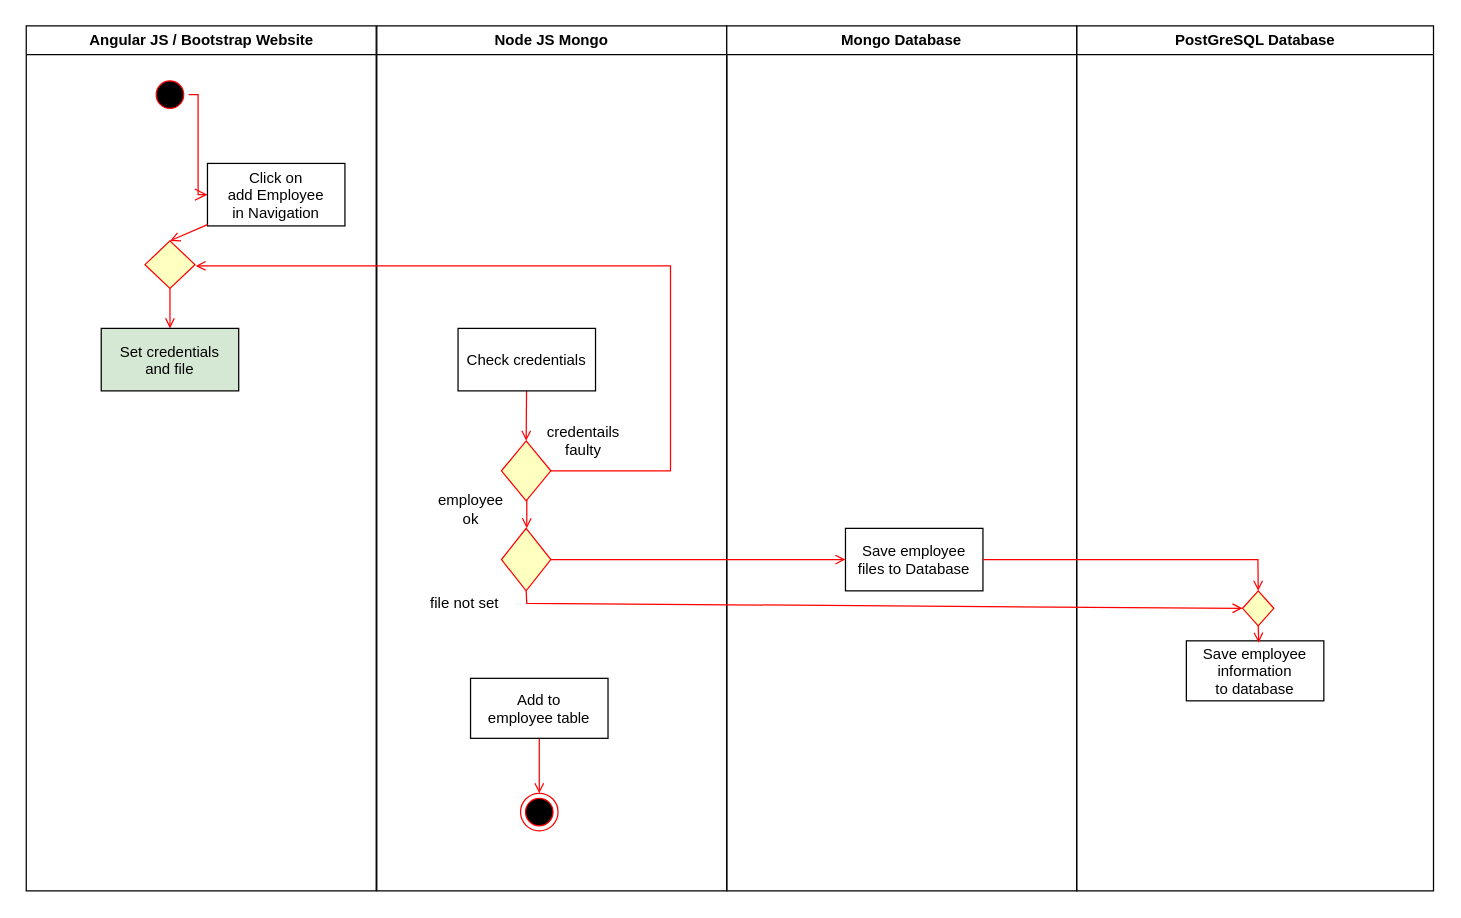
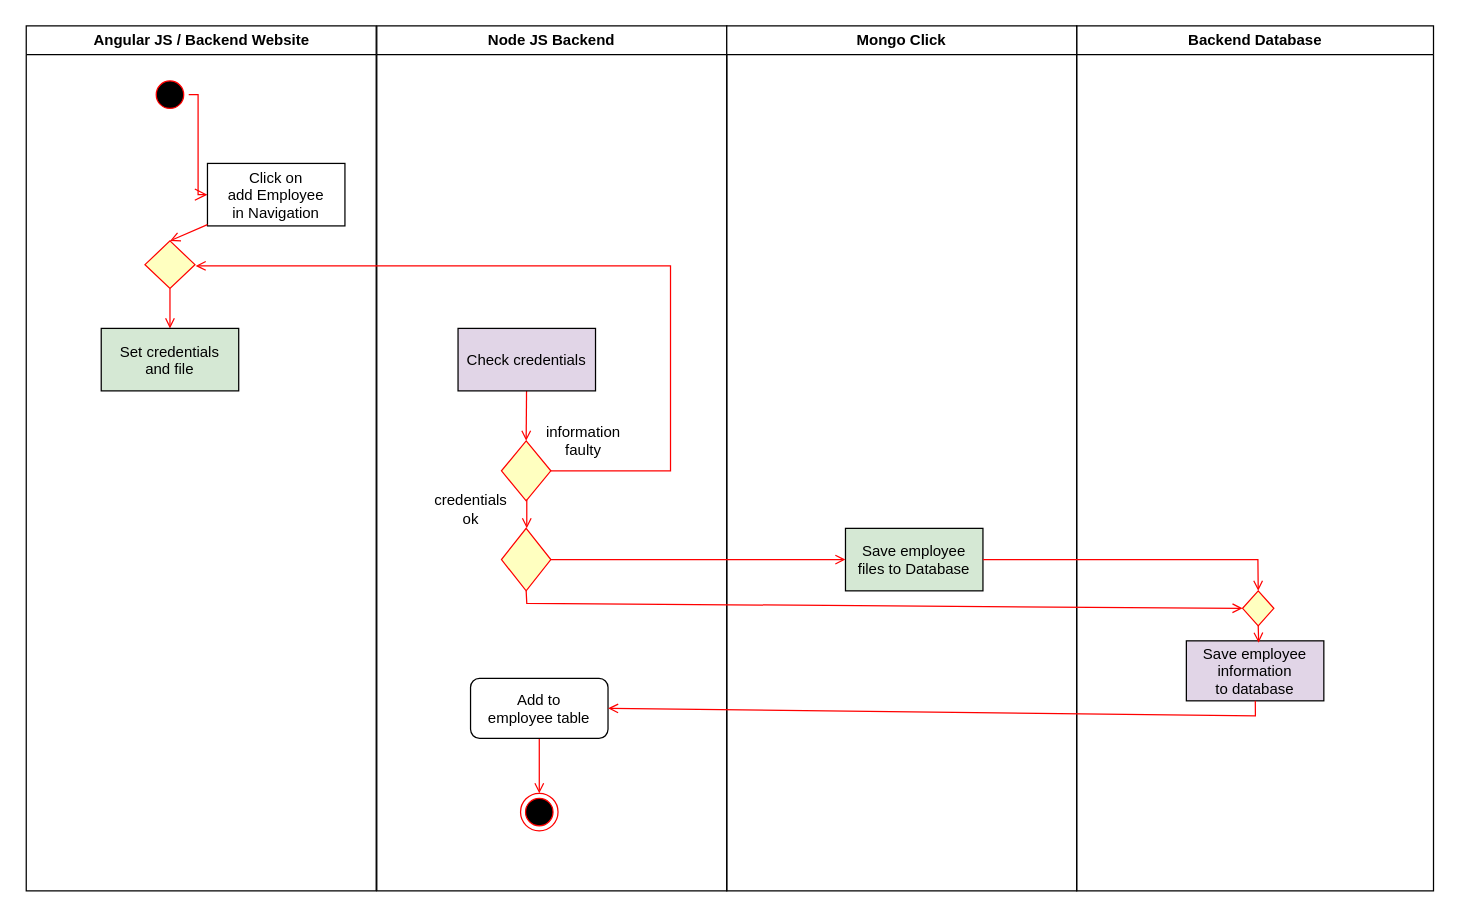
node "Angular JS / Bootstrap Website": label "Angular JS / Bootstrap Website" -> "Angular JS / Backend Website"
node "Node JS Mongo": label "Node JS Mongo" -> "Node JS Backend"
node "Mongo Database": label "Mongo Database" -> "Mongo Click"
node "PostGreSQL Database": label "PostGreSQL Database" -> "Backend Database"
node "Check credentials": fillcolor #ffffff -> #e1d5e7
node "credentails faulty": label "credentails faulty" -> "information faulty"
node "employee ok": label "employee ok" -> "credentials ok"
node "Save employee files to Database": fillcolor #ffffff -> #d5e8d4
node "file not set": removed
node "Save employee information to database": fillcolor #ffffff -> #e1d5e7
node "Add to employee table": shape rectangle -> rounded rectangle
edge "Save employee information to database" -> "Add to employee table": added
